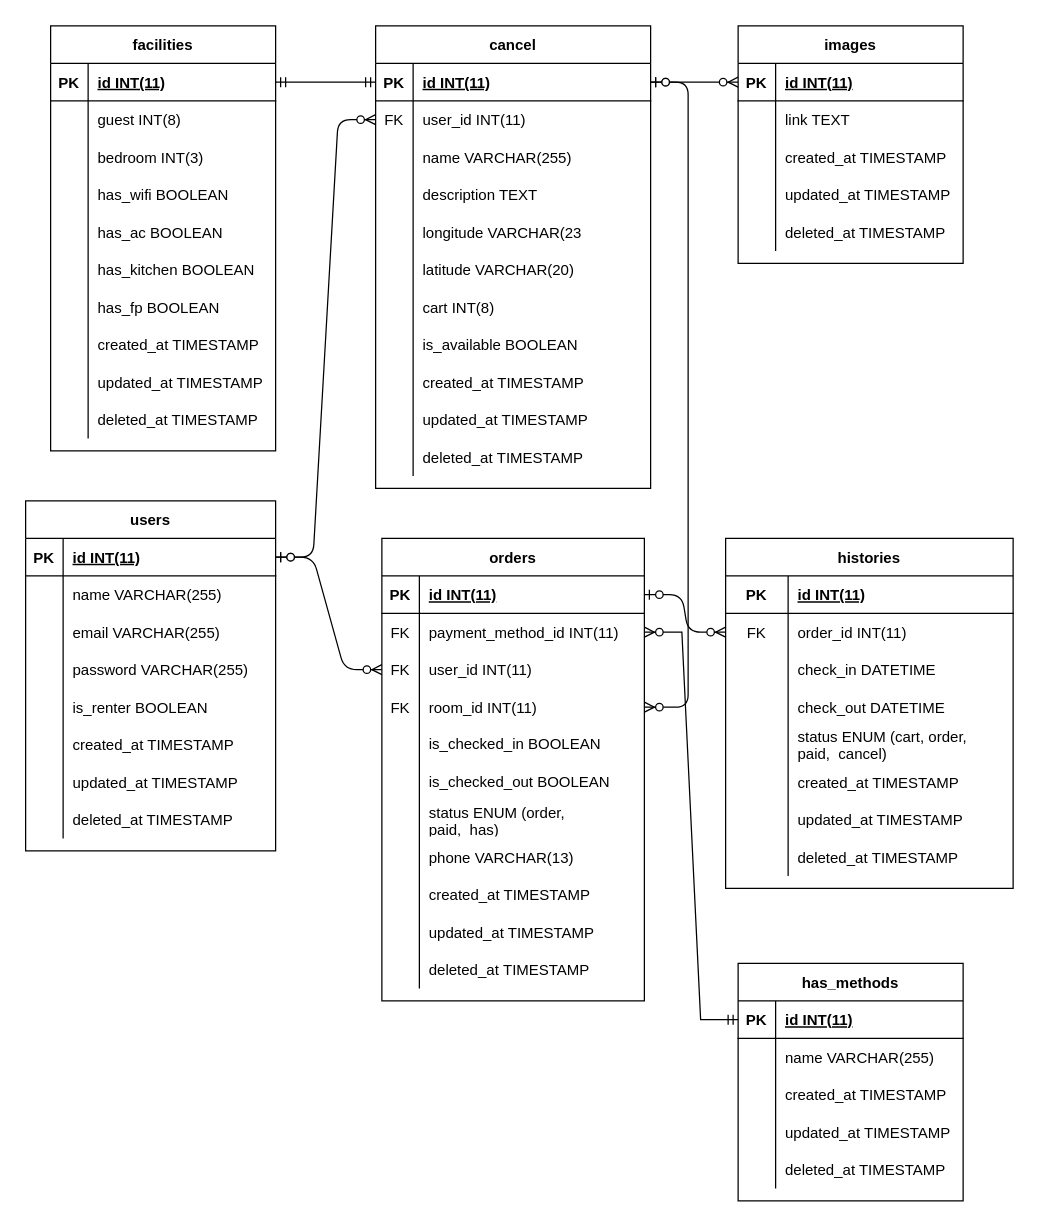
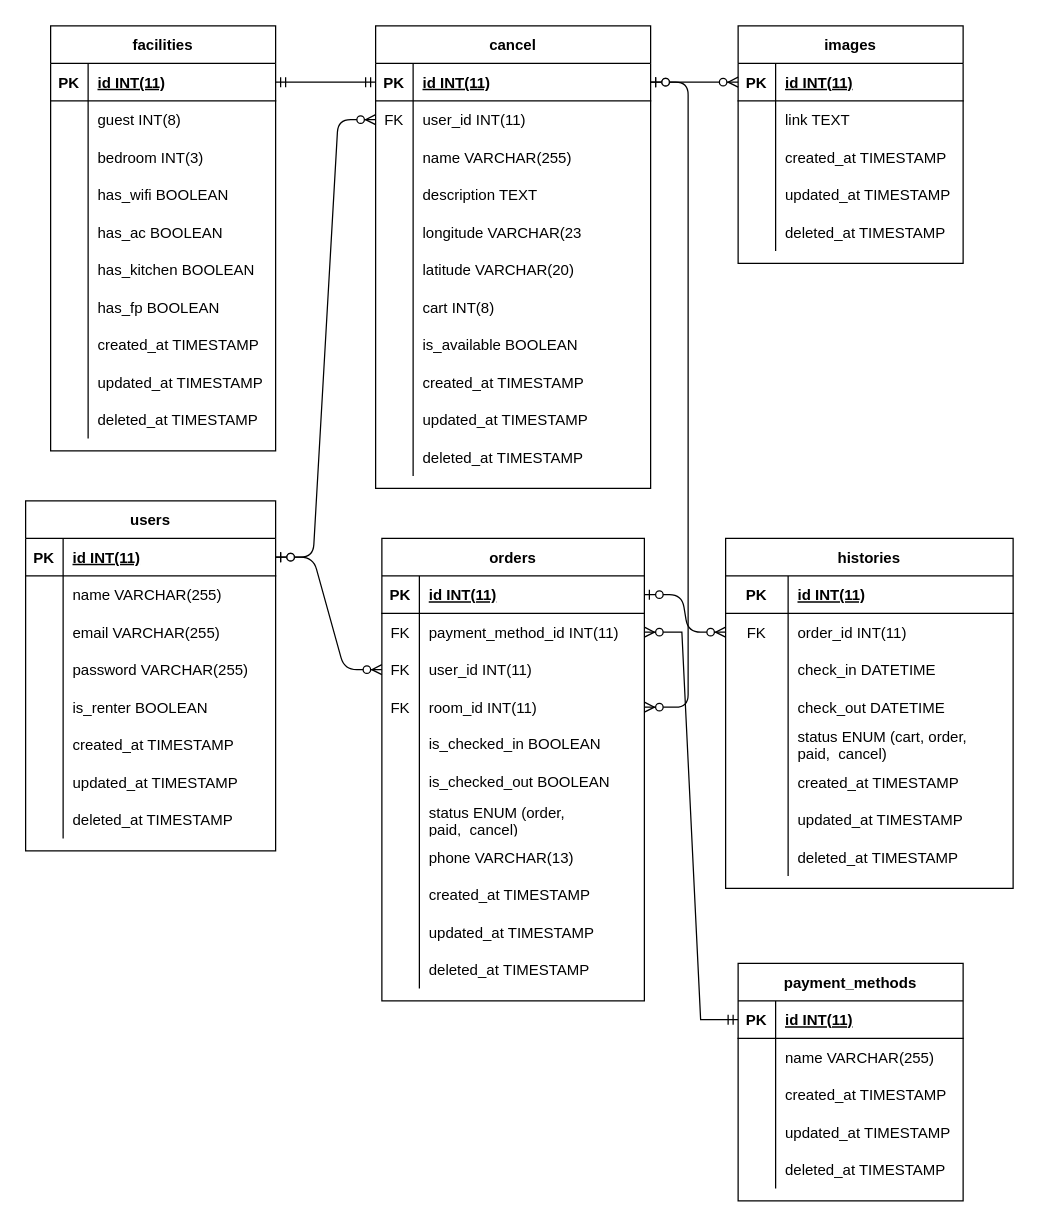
node "status ENUM (order, paid, has)": label "status ENUM (order, paid, has)" -> "status ENUM (order, paid, cancel)"
node "has_methods": label "has_methods" -> "payment_methods"
